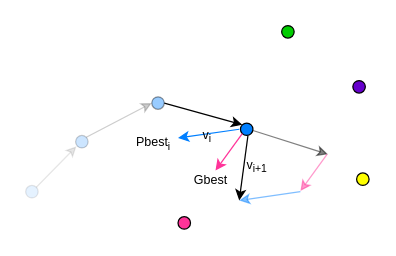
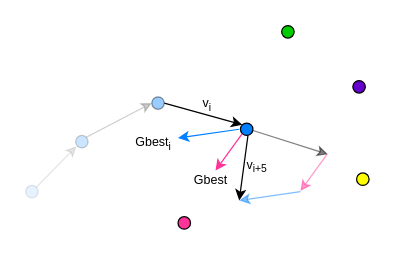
node "vi": moved (206, 134) -> (206, 103)
node "Pbesti": label "Pbesti" -> "Gbesti"
node "vi+1": label "vi+1" -> "vi+5"
